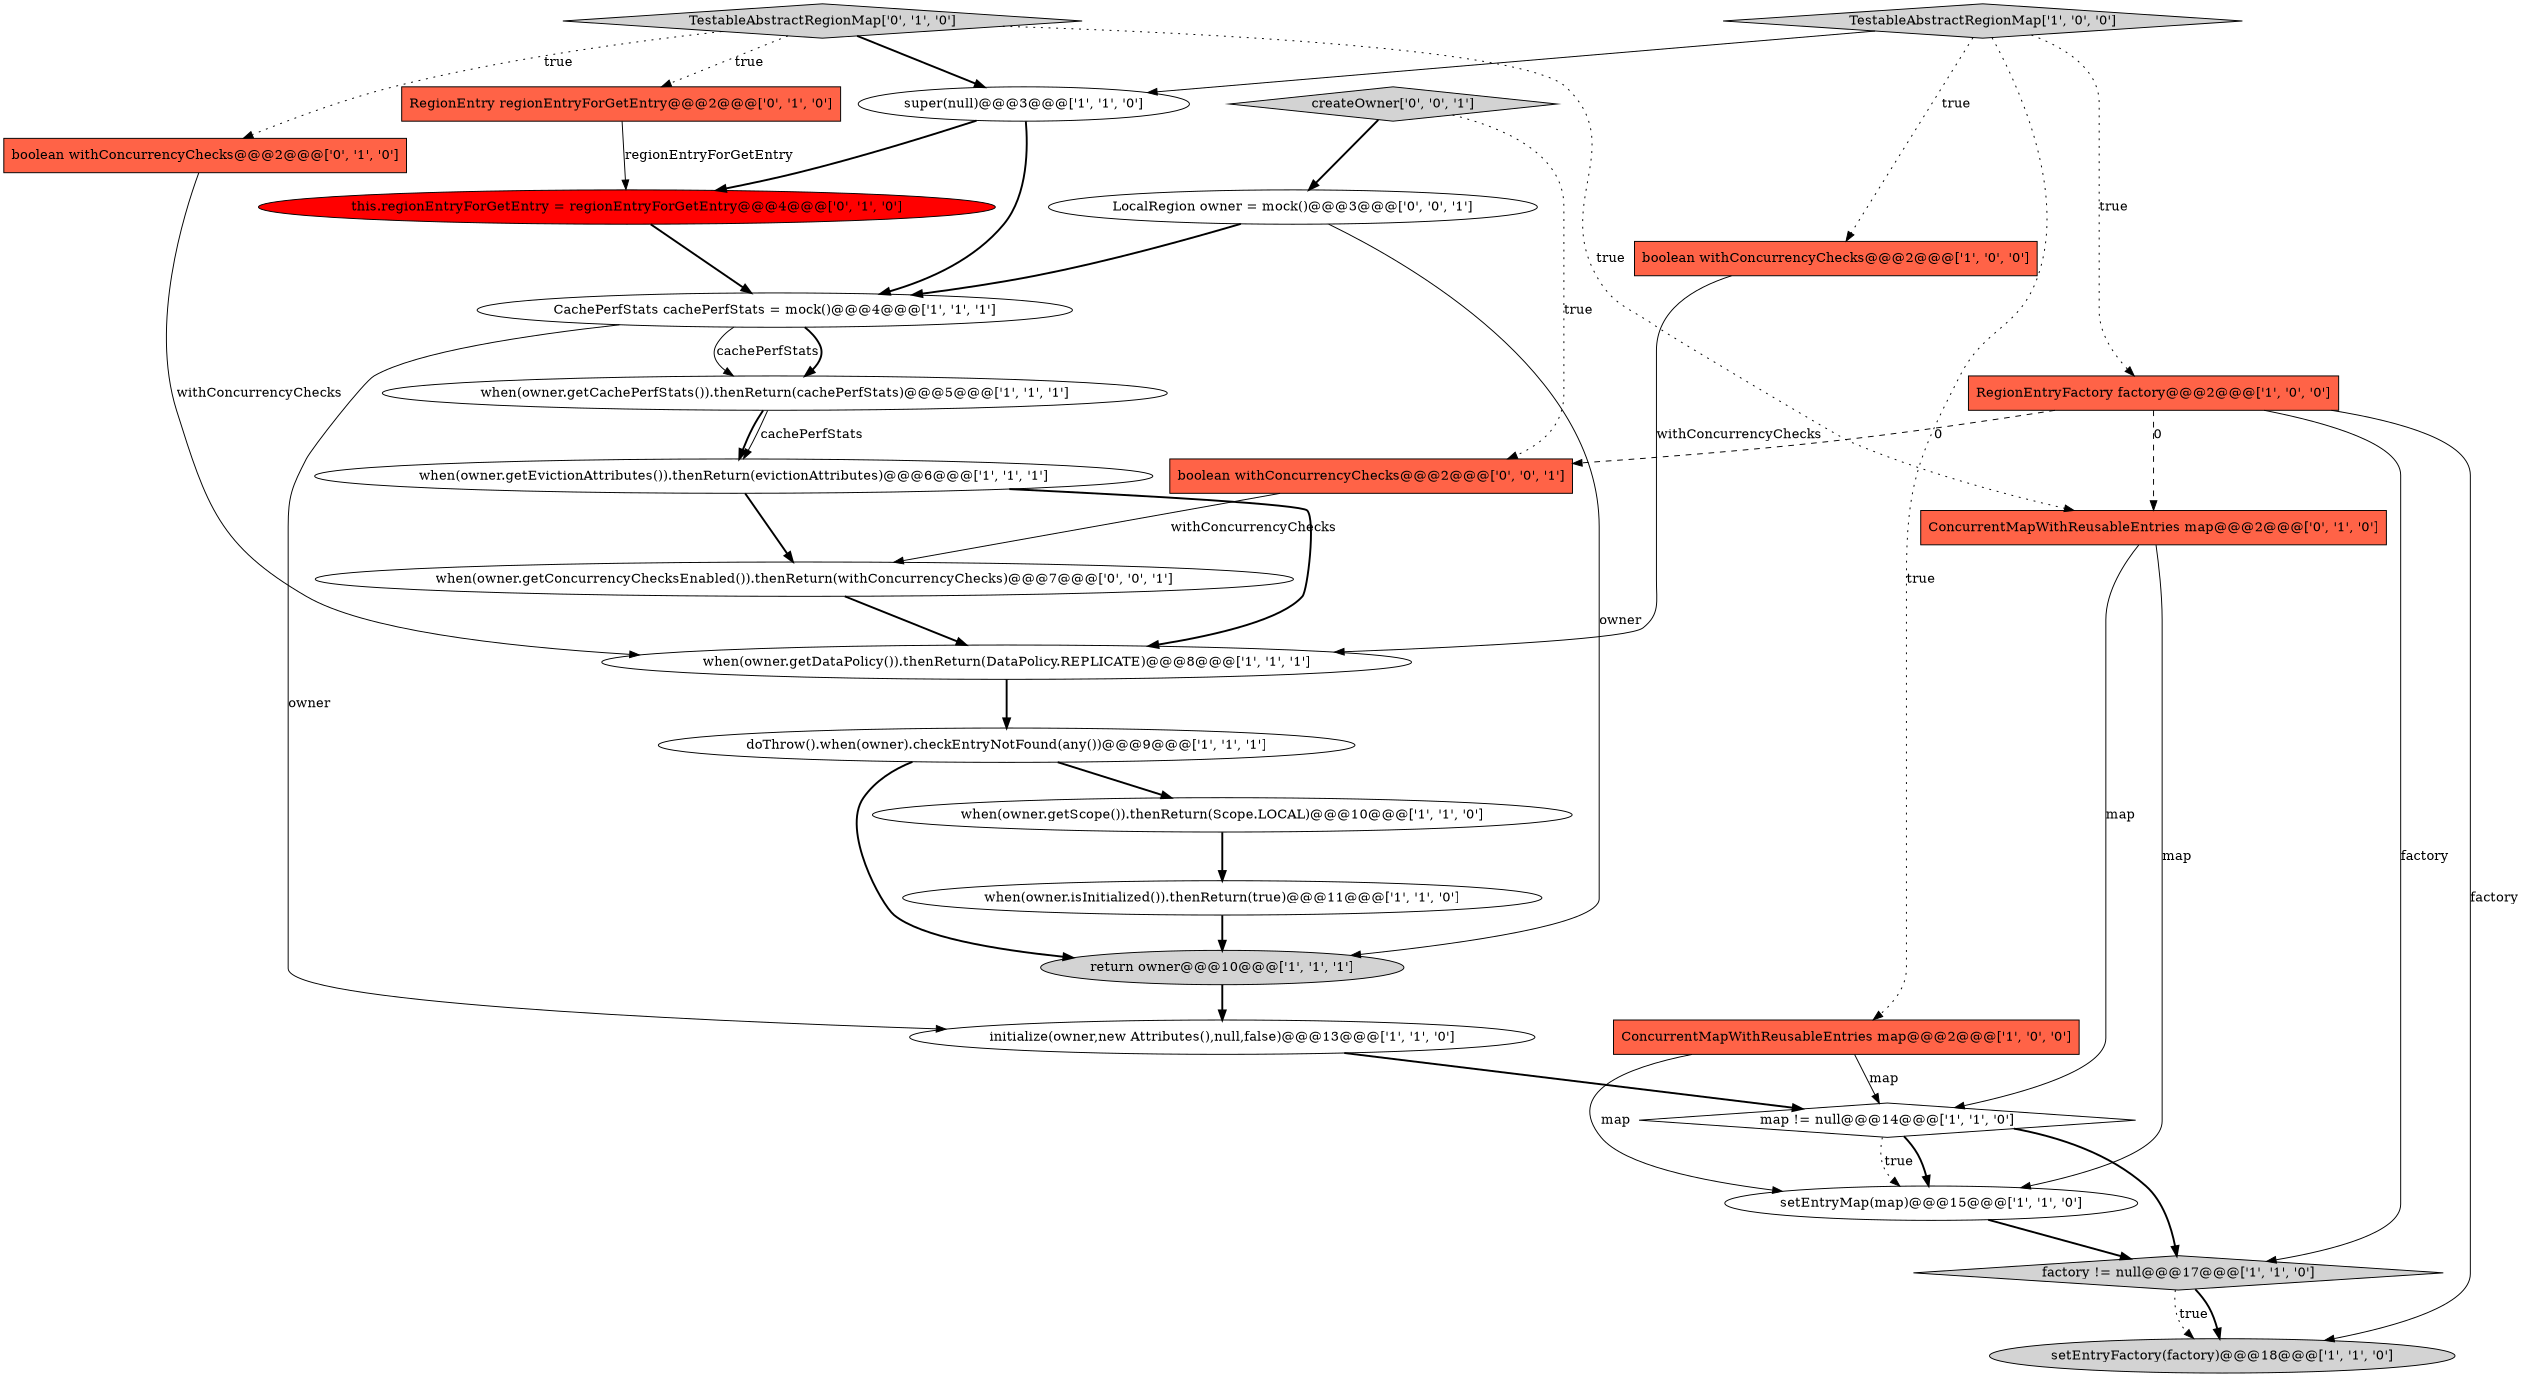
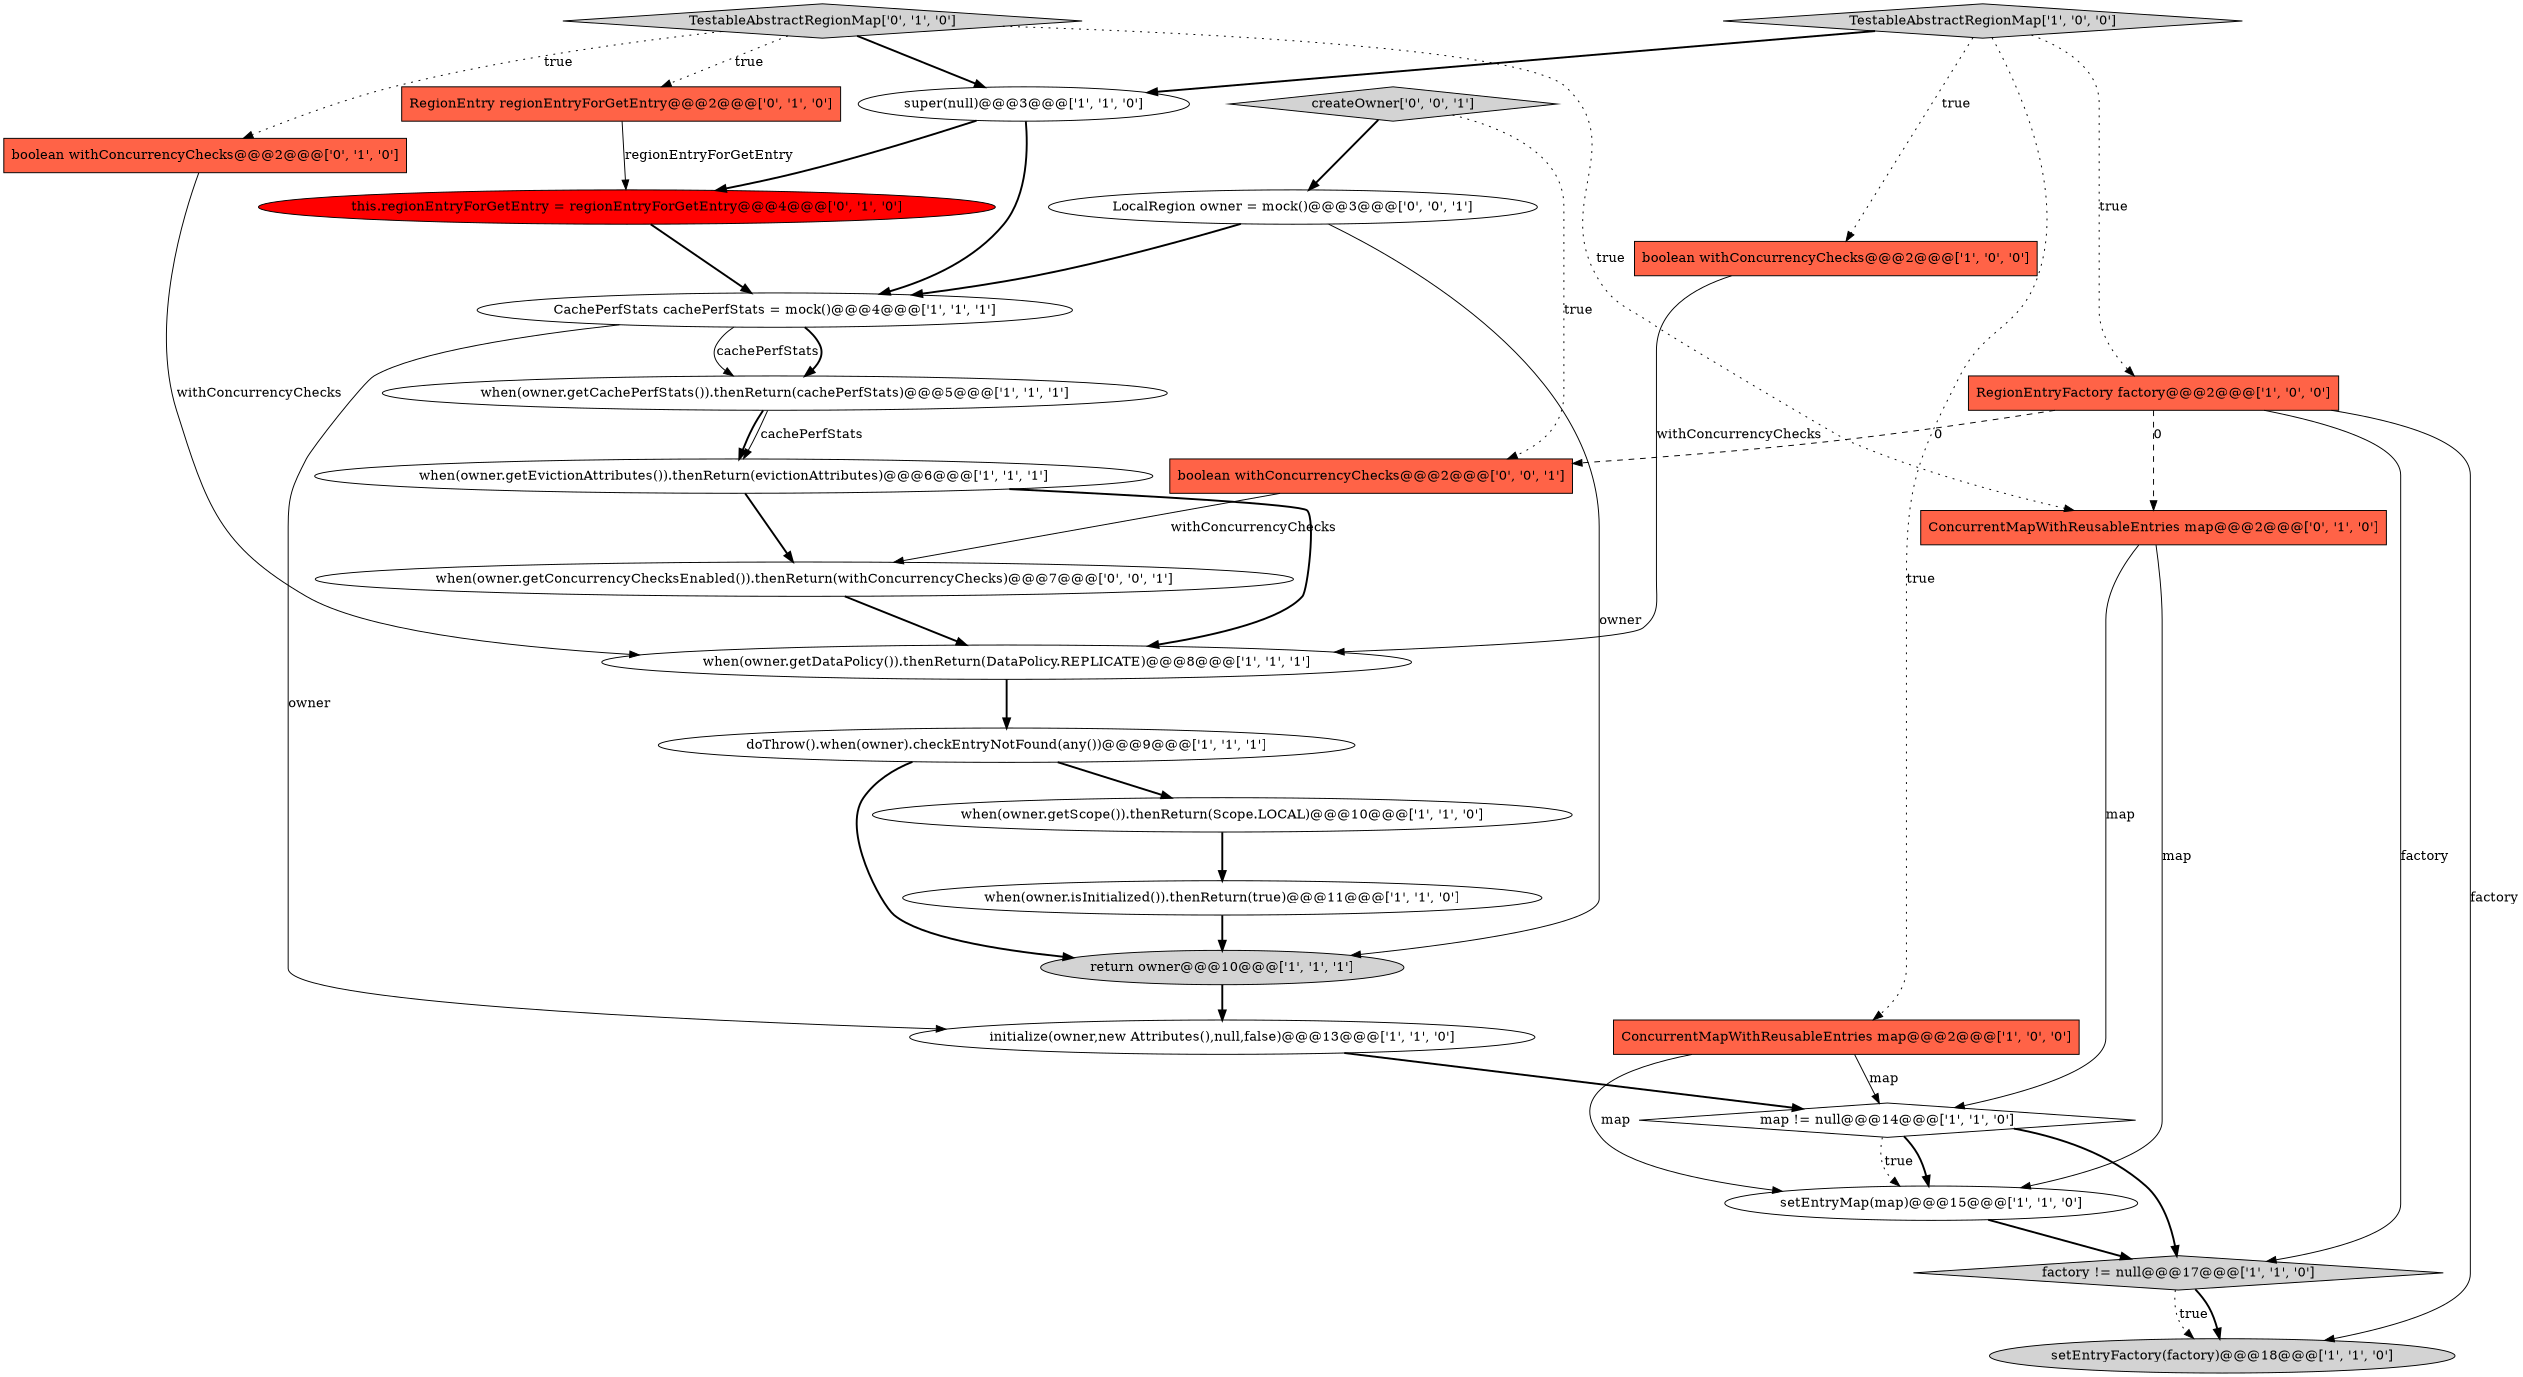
edge "TestableAbstractRegionMap['1', '0', '0']" -> "super(null)@@@3@@@['1', '1', '0']": style solid -> bold
